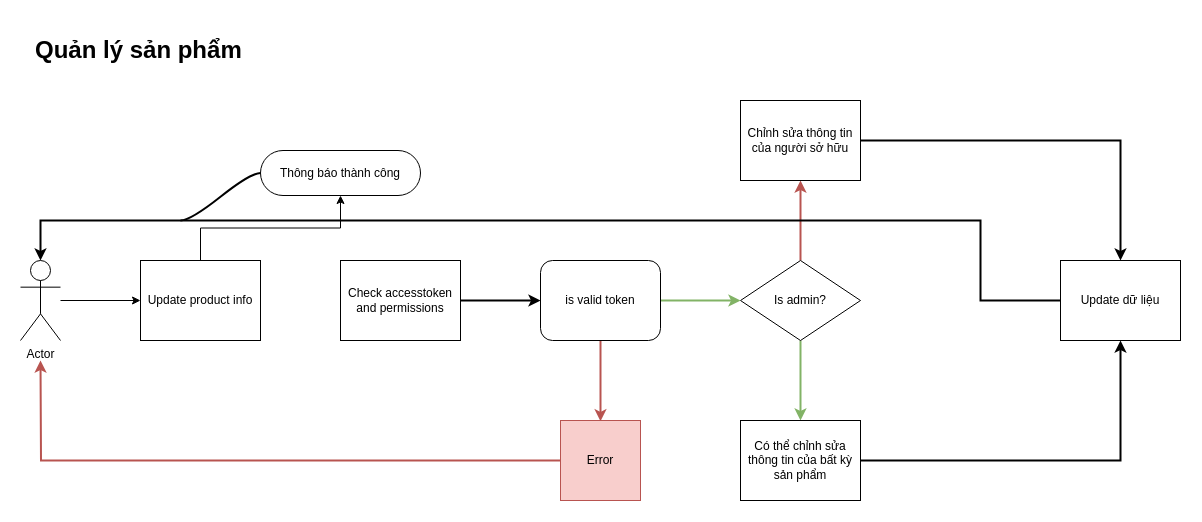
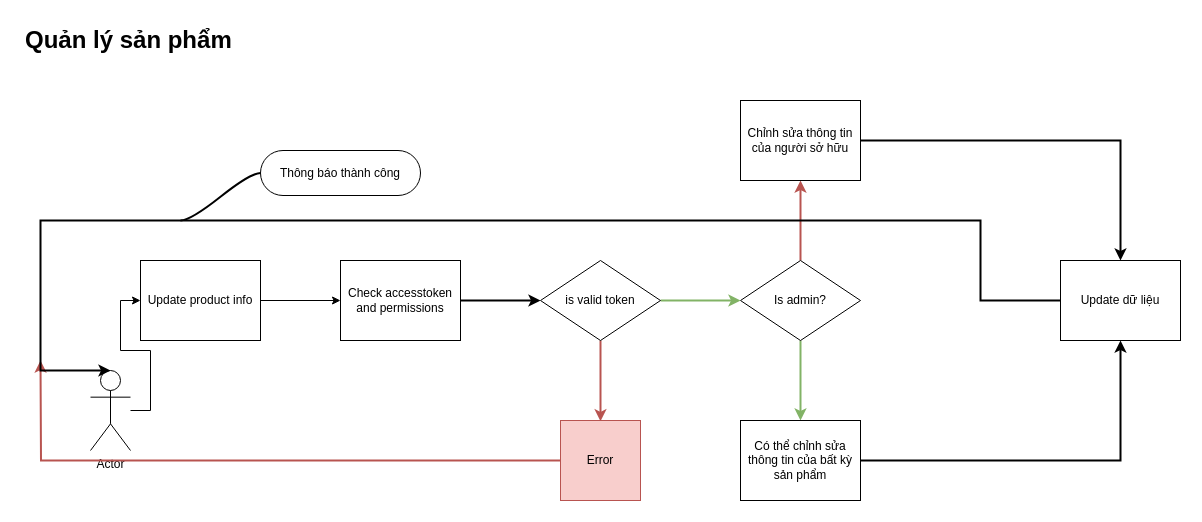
node "Quản lý sản phẩm": moved (151, 51) -> (141, 41)
edge "Update product info" -> "Thông báo thành công": now "Update product info" -> "Check accesstoken and permissions"
node "Actor": moved (41, 301) -> (111, 411)
node "is valid token": shape rounded rectangle -> diamond
